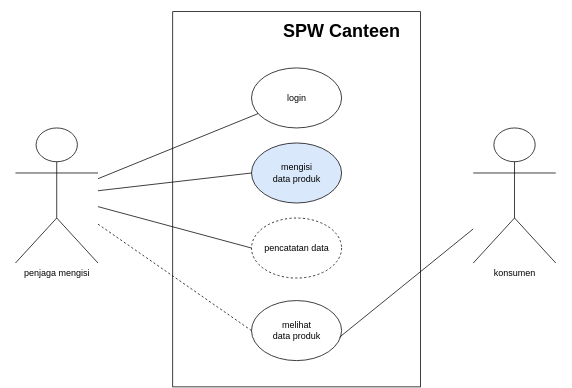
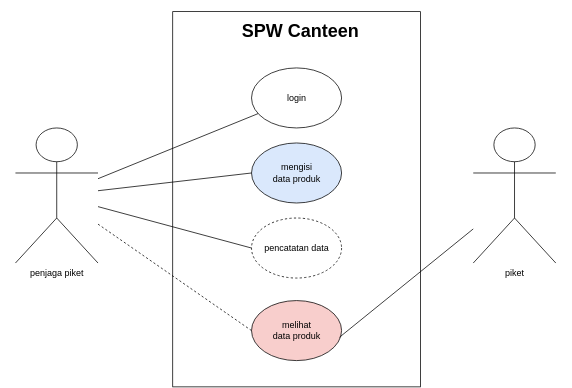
node "SPW Canteen": moved (349, 30) -> (308, 30)
node "penjaga mengisi": label "penjaga mengisi" -> "penjaga piket"
node "konsumen": label "konsumen" -> "piket"
node "melihat data produk": fillcolor #ffffff -> #f8cecc
